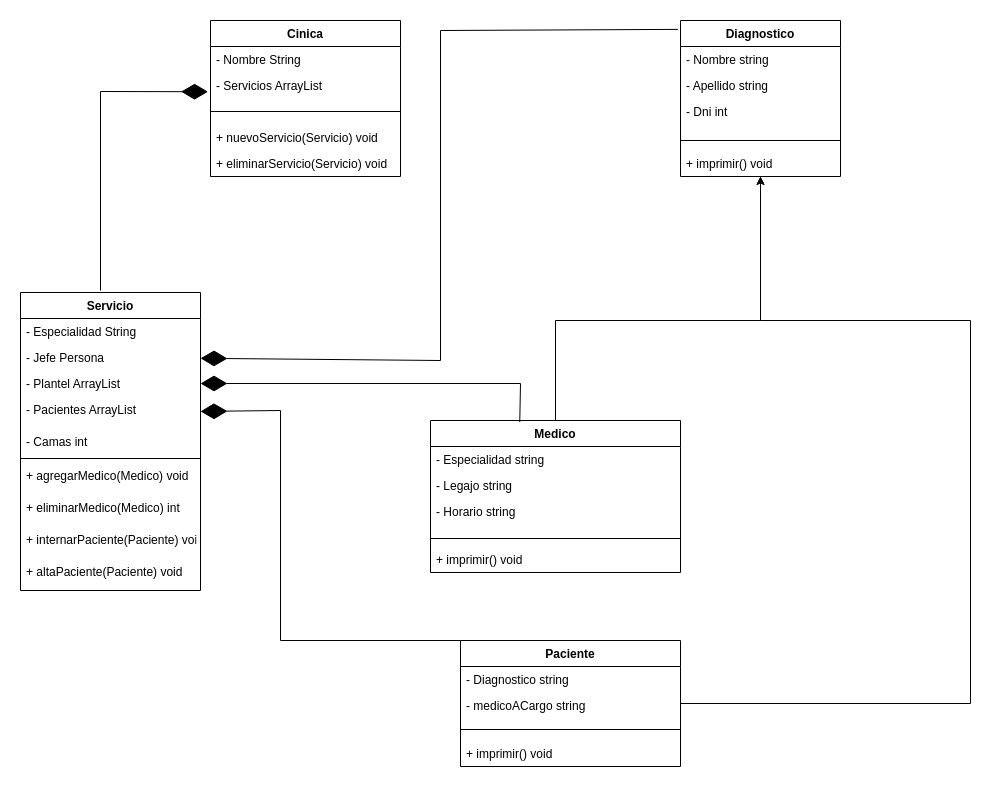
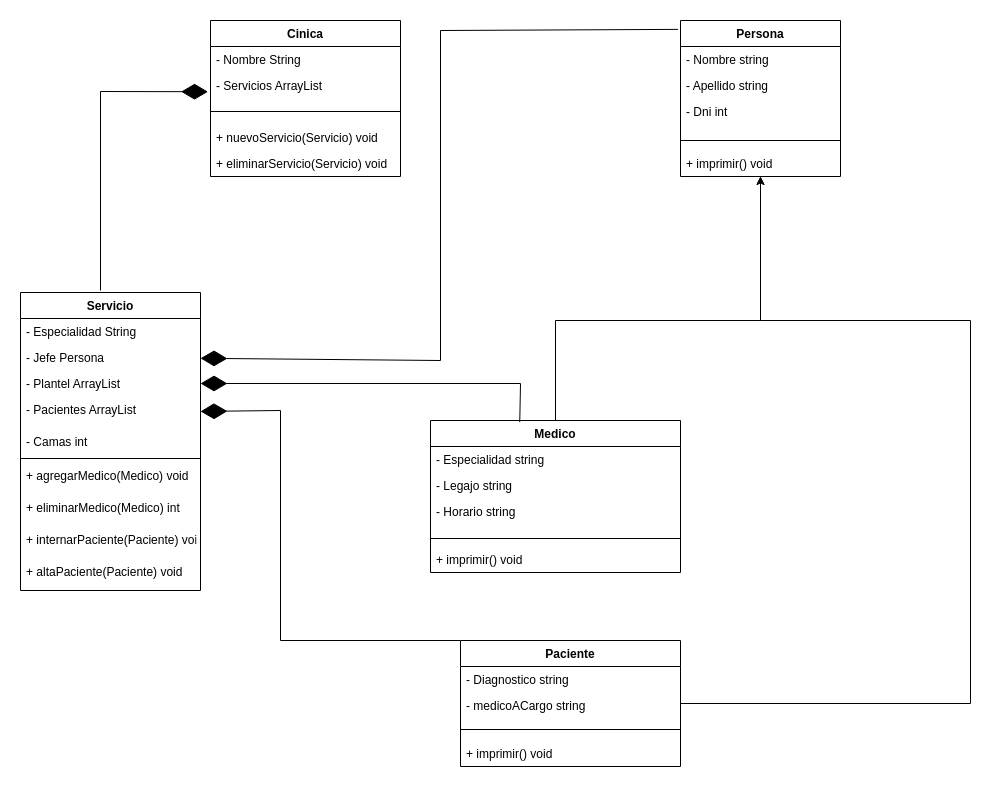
node "Diagnostico": label "Diagnostico" -> "Persona"
